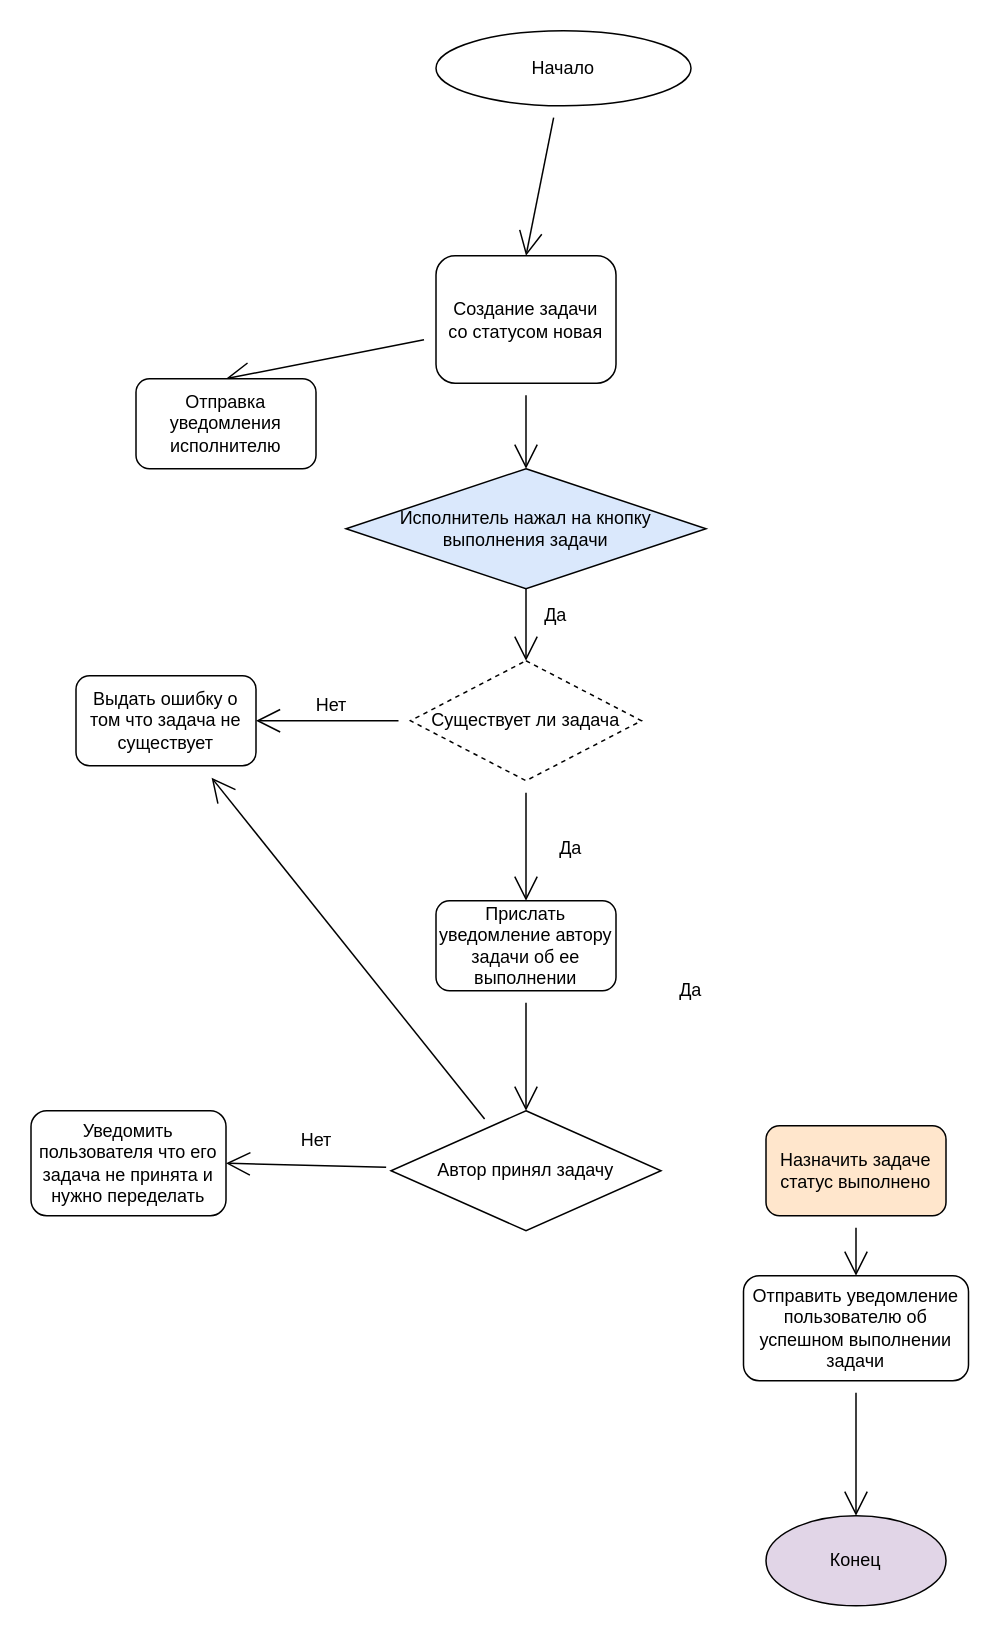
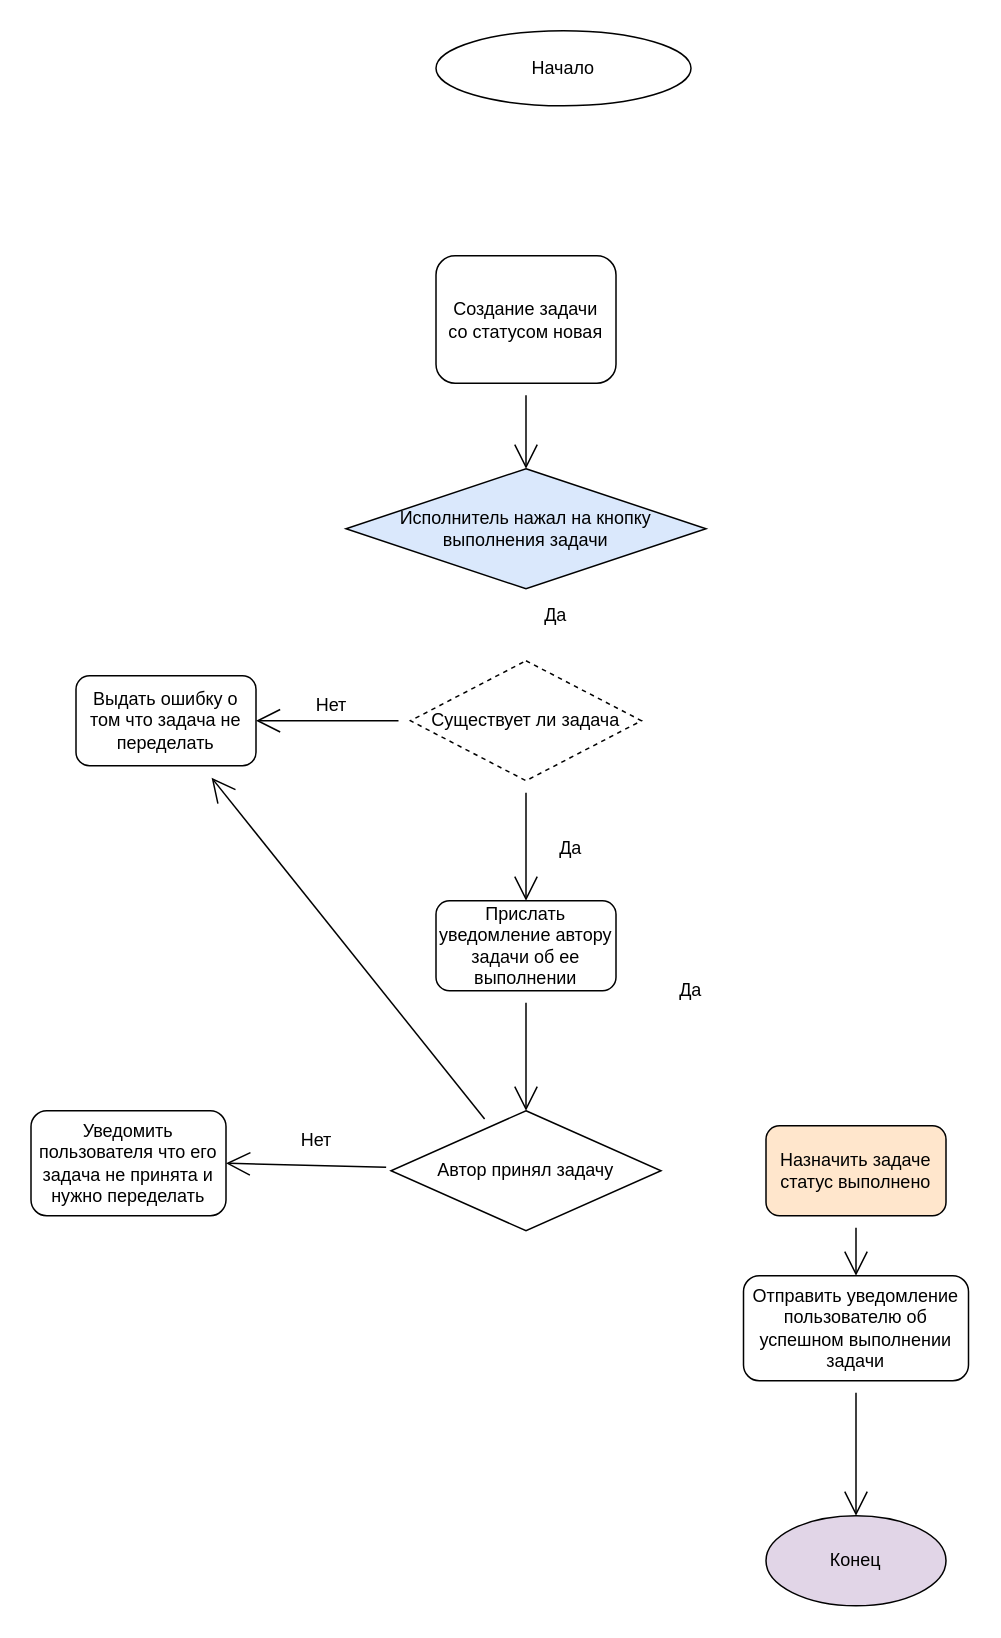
edge "Начало" -> "Создание задачи со статусом новая": removed
edge "Создание задачи со статусом новая" -> "Отправка уведомления исполнителю": removed
node "Отправка уведомления исполнителю": removed
edge "Исполнитель нажал на кнопку выполнения задачи" -> "Существует ли задача": removed
node "Выдать ошибку о том что задача не существует": label "Выдать ошибку о том что задача не существует" -> "Выдать ошибку о том что задача не переделать"
